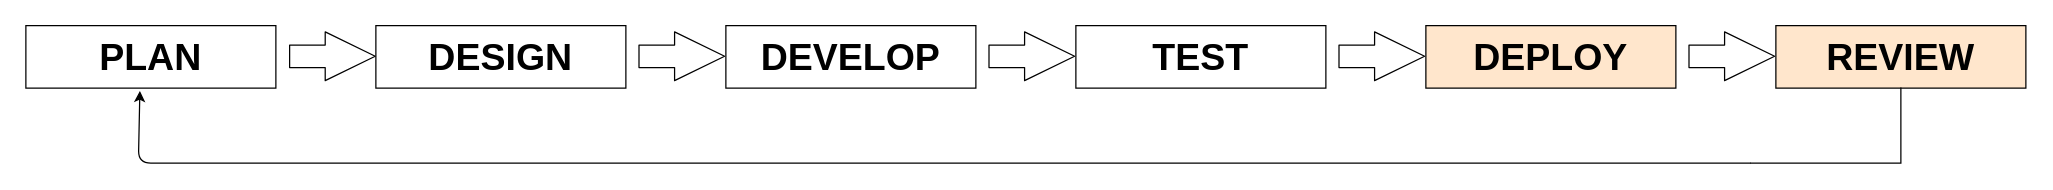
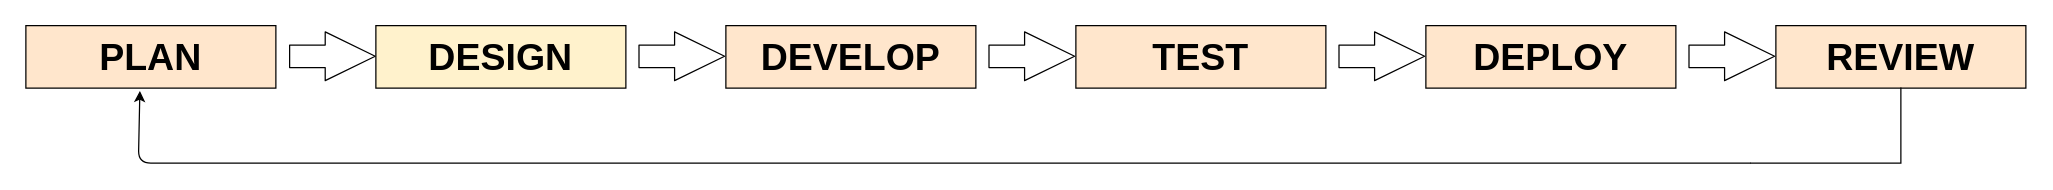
node "PLAN": fillcolor #ffffff -> #ffe6cc
node "DESIGN": fillcolor #ffffff -> #fff2cc
node "DEVELOP": fillcolor #ffffff -> #ffe6cc
node "TEST": fillcolor #ffffff -> #ffe6cc
